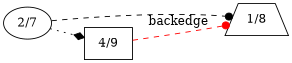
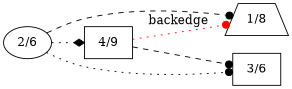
node "2/7": label "2/7" -> "2/6"
edge "4/9" -> "1/8": style dashed -> dotted
node "3/6": added
